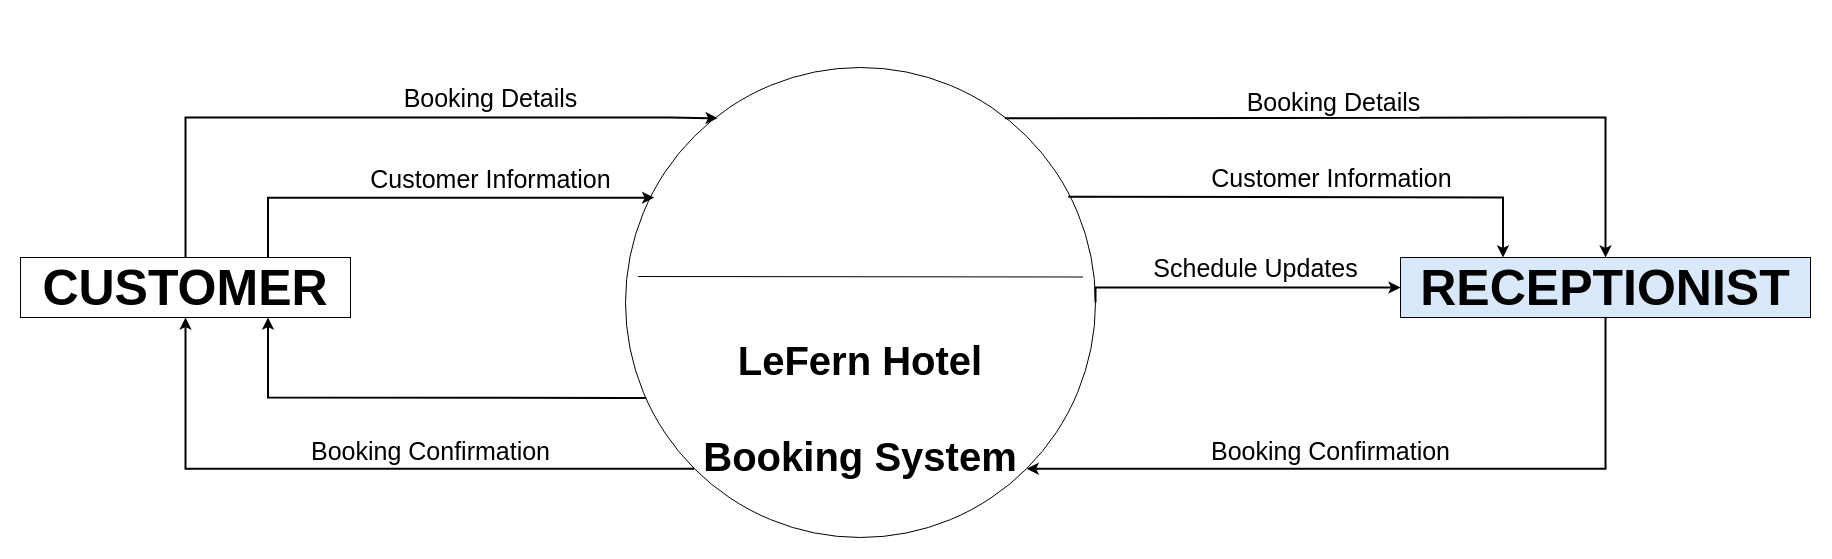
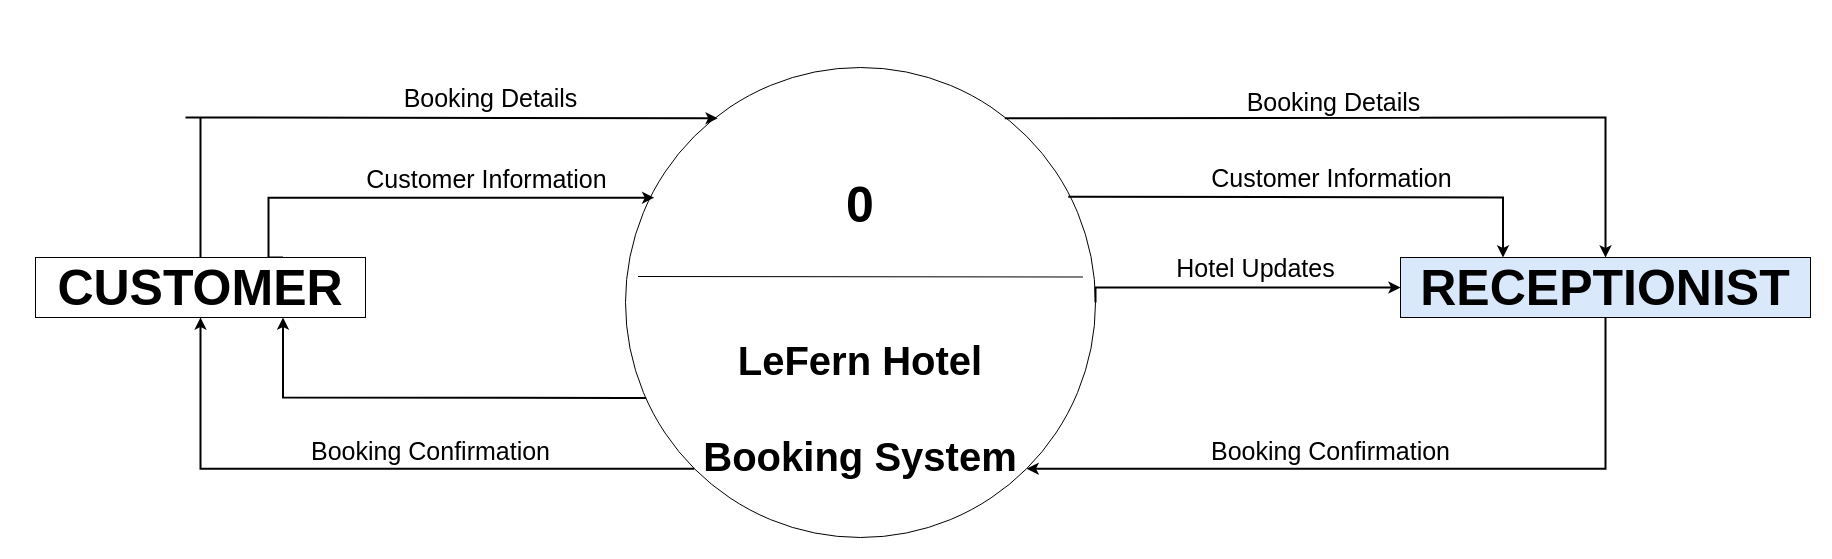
node "0": added
node "Schedule Updates": label "Schedule Updates" -> "Hotel Updates"
node "CUSTOMER": moved (186, 288) -> (201, 288)
